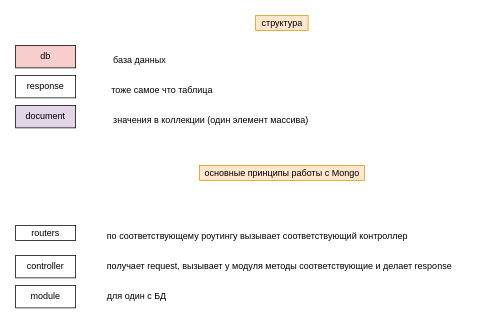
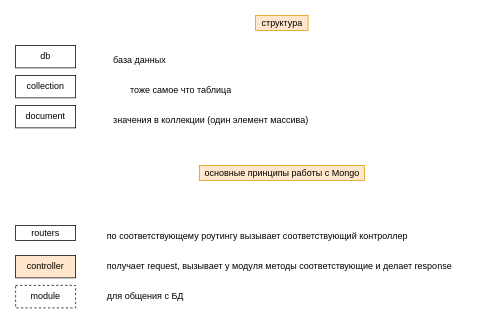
node "db": fillcolor #f8cecc -> #ffffff
node "response": label "response" -> "collection"
node "тоже самое что таблица": moved (162, 90) -> (180, 90)
node "document": fillcolor #e1d5e7 -> #ffffff
node "controller": fillcolor #ffffff -> #ffe6cc
node "module": style solid -> dashed
node "для один с БД": label "для один с БД" -> "для общения с БД"
